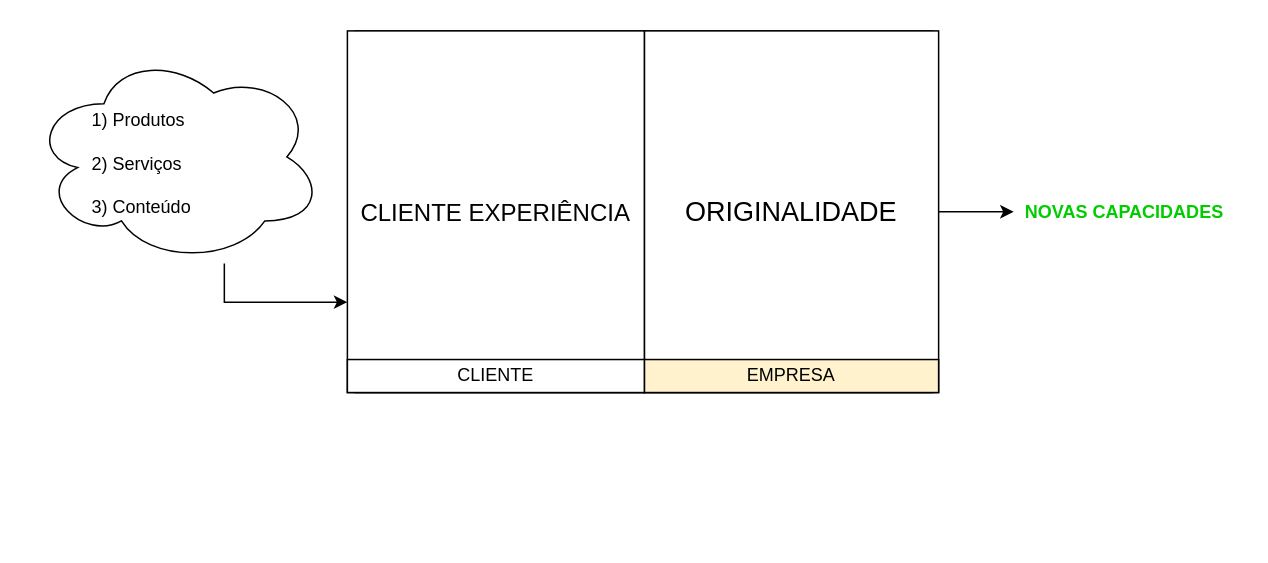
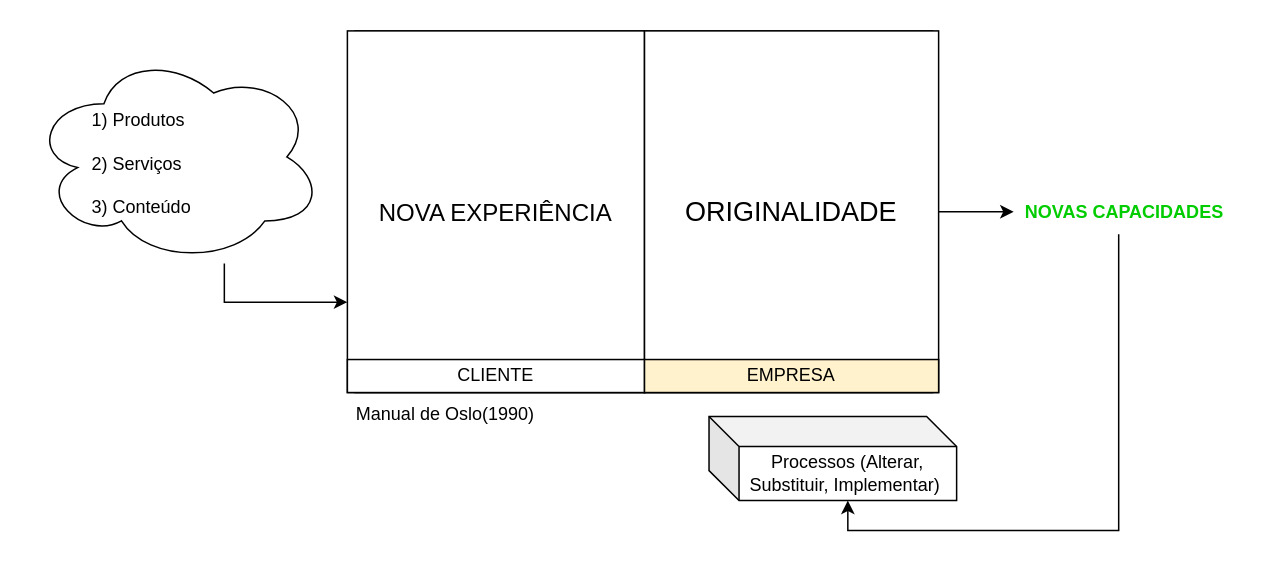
node "CLIENTE EXPERIÊNCIA": label "CLIENTE EXPERIÊNCIA" -> "NOVA EXPERIÊNCIA"
node "Manual de Oslo(1990)": added
node "Processos (Alterar, Substituir, Implementar)": added
edge "NOVAS CAPACIDADES" -> "Processos (Alterar, Substituir, Implementar)": added
